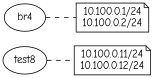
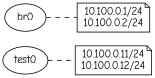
node "br4": label "br4" -> "br0"
node "test8": label "test8" -> "test0"
